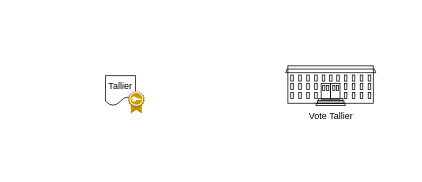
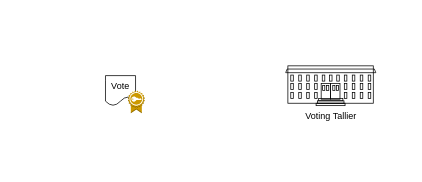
node "Tallier": label "Tallier" -> "Vote"
node "Vote Tallier": label "Vote Tallier" -> "Voting Tallier"
